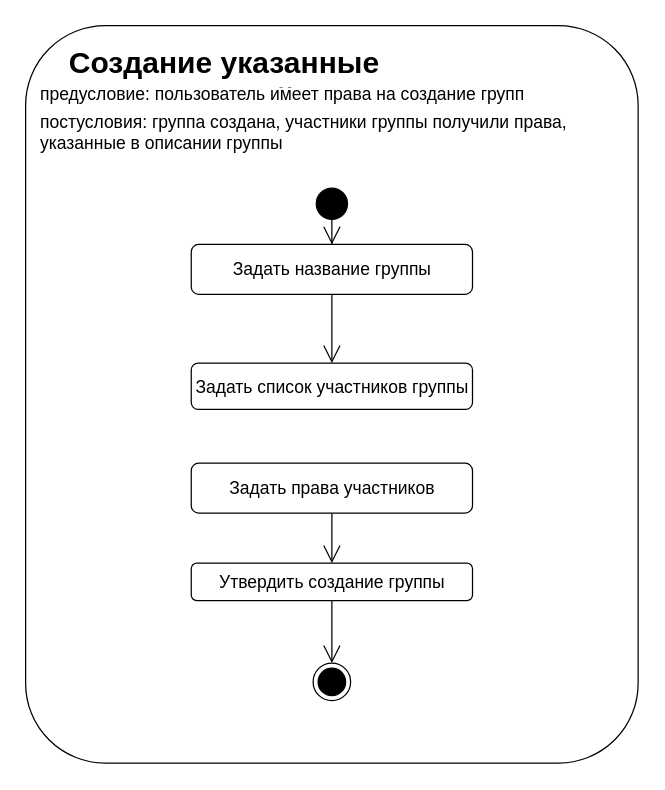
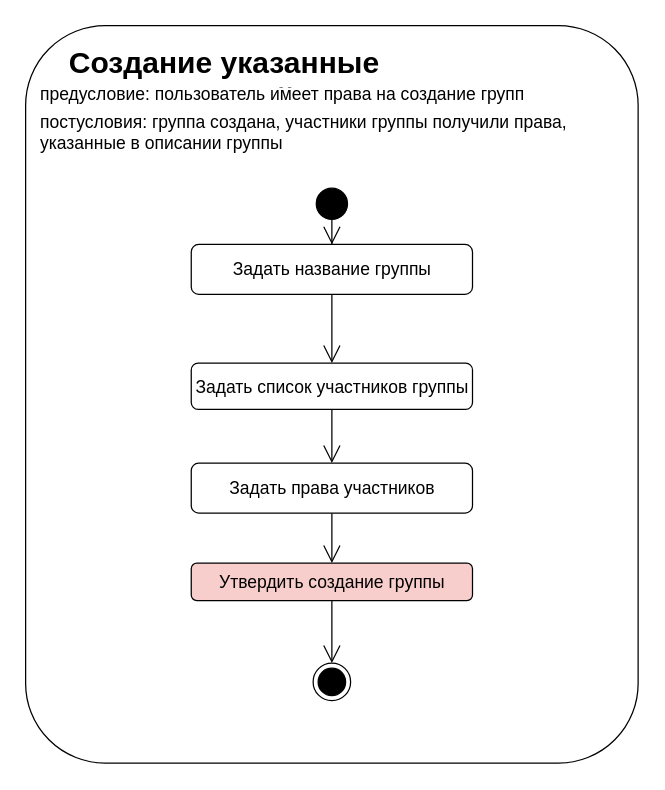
edge "Задать список участников группы" -> "Задать права участников": added
node "Утвердить создание группы": fillcolor #ffffff -> #f8cecc
